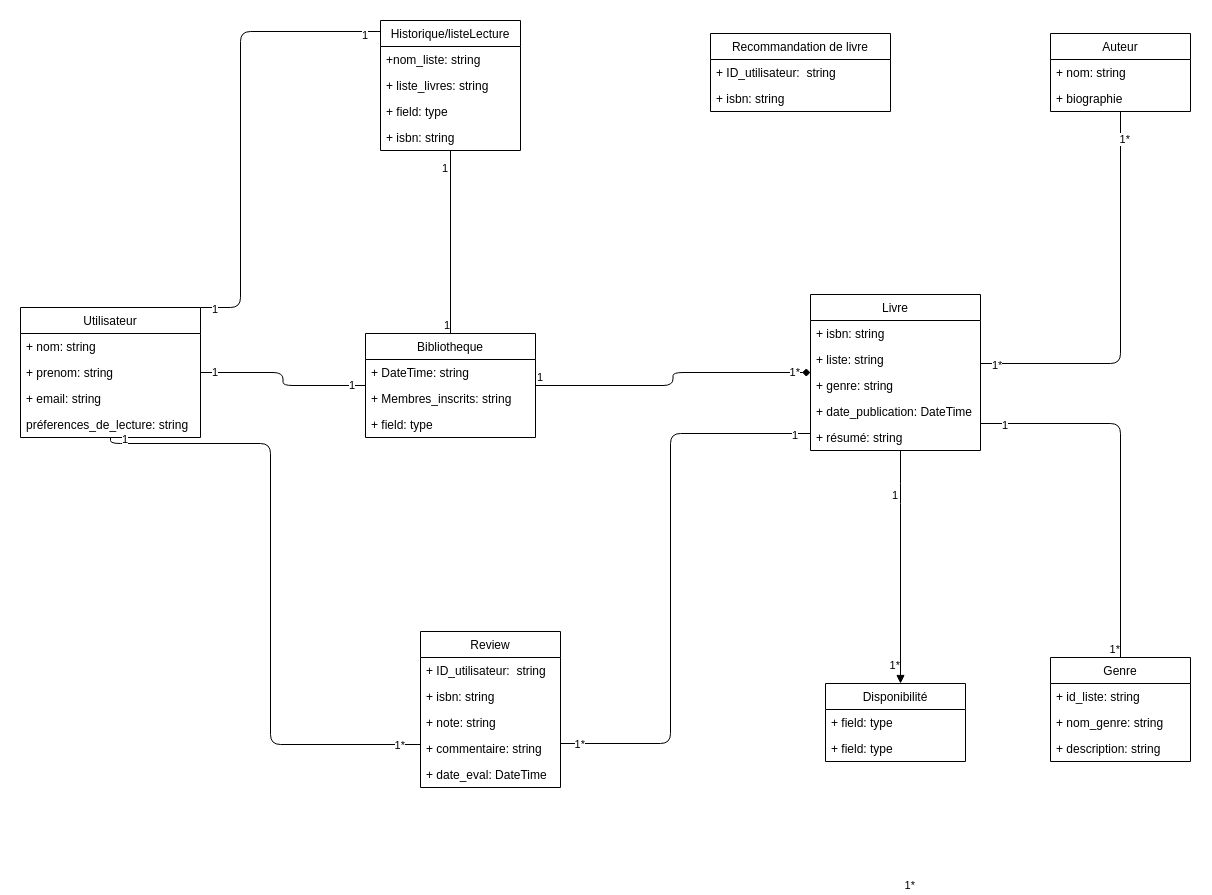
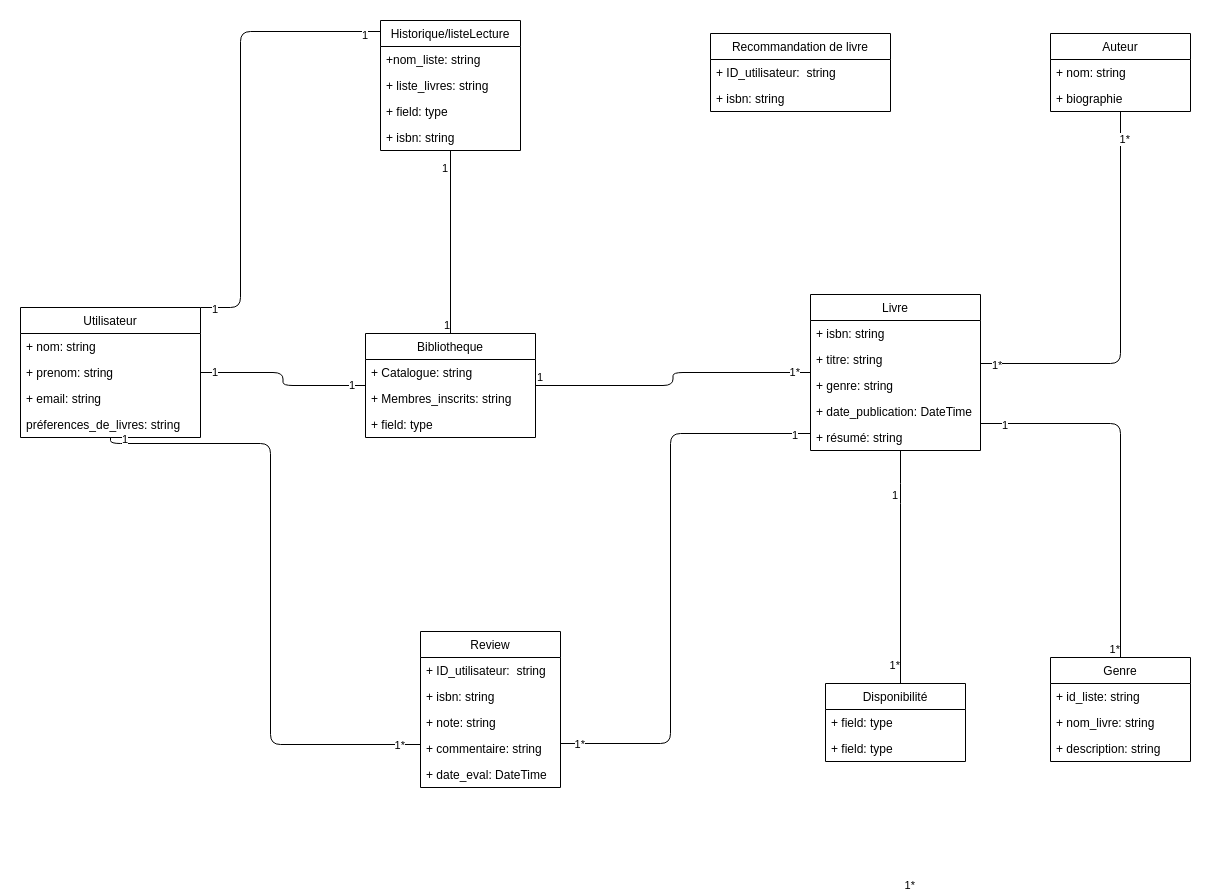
node "+ liste: string": label "+ liste: string" -> "+ titre: string"
node "+ DateTime: string": label "+ DateTime: string" -> "+ Catalogue: string"
edge "Bibliotheque" -> "Livre": arrowhead diamond -> none
node "préferences_de_lecture: string": label "préferences_de_lecture: string" -> "préferences_de_livres: string"
edge "Livre" -> "Disponibilité": arrowhead block -> none
node "+ nom_genre: string": label "+ nom_genre: string" -> "+ nom_livre: string"
